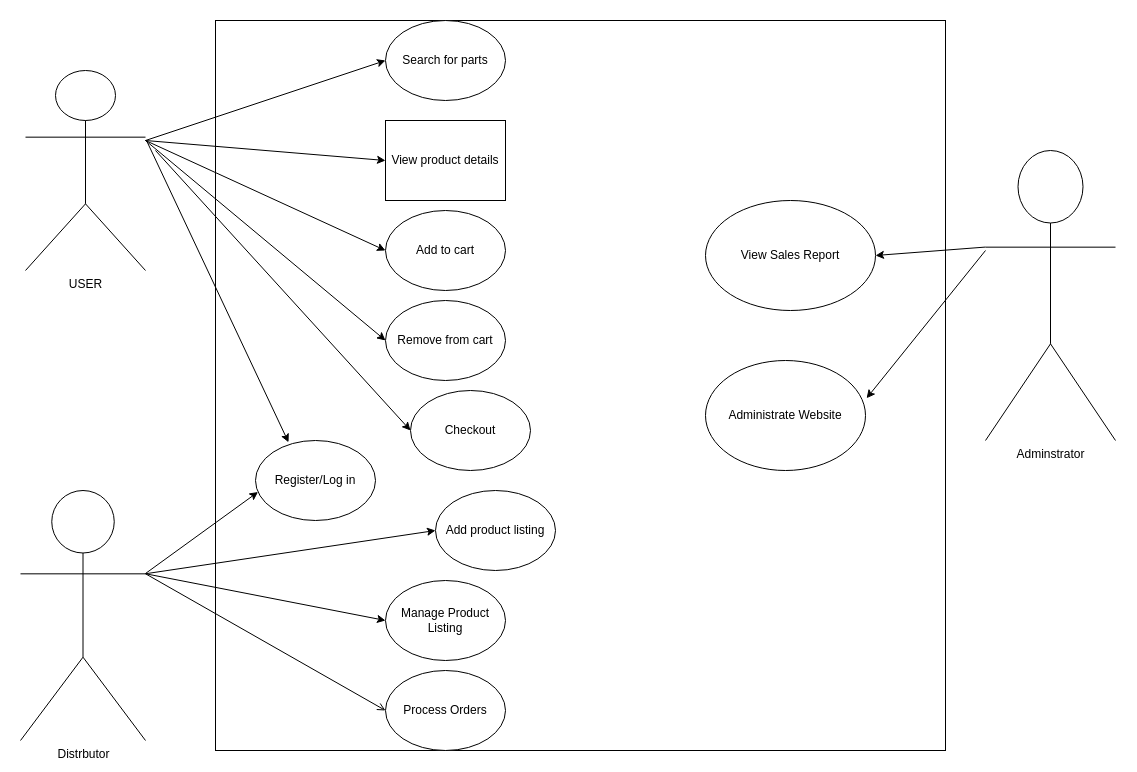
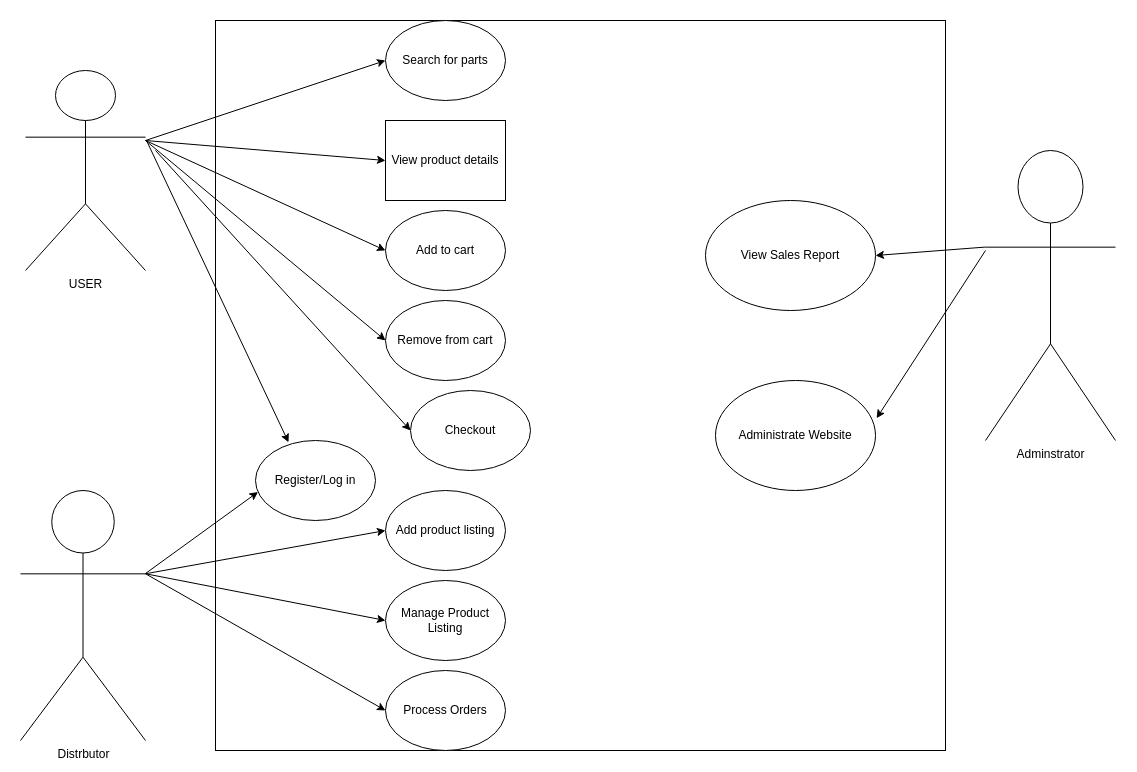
node "Administrate Website": moved (786, 416) -> (796, 436)
node "Add product listing": moved (496, 531) -> (446, 531)
edge "Distrbutor" -> "Process Orders": arrowhead open -> classic
